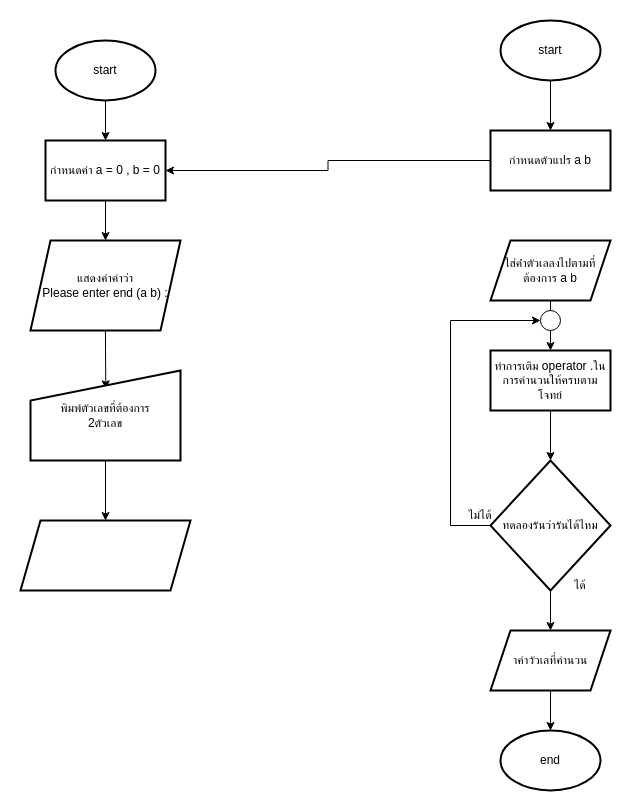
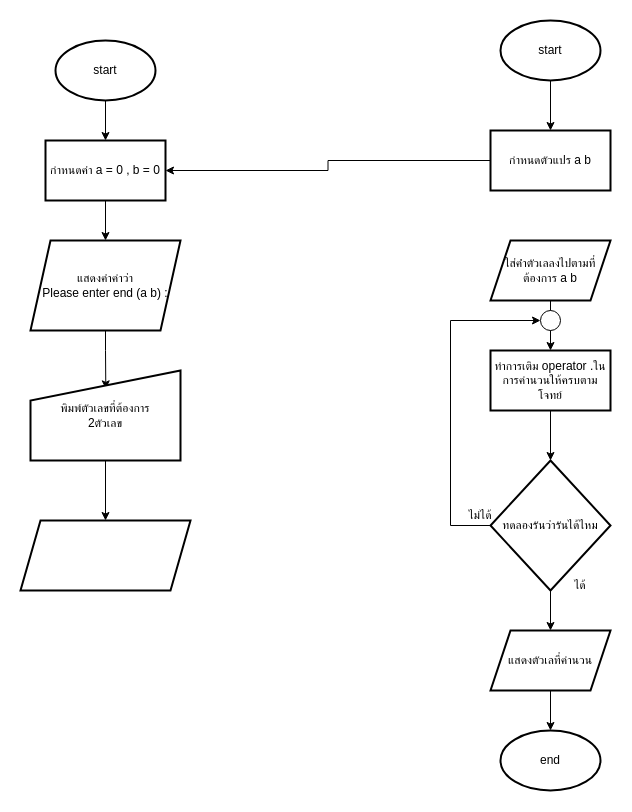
node "าคำวัวเลที่คำนวน": label "าคำวัวเลที่คำนวน" -> "แสดงตัวเลที่คำนวน"
